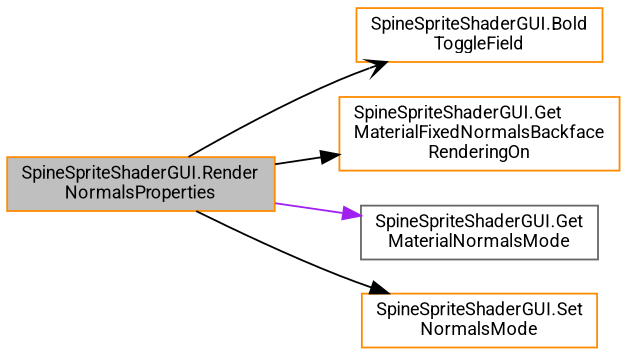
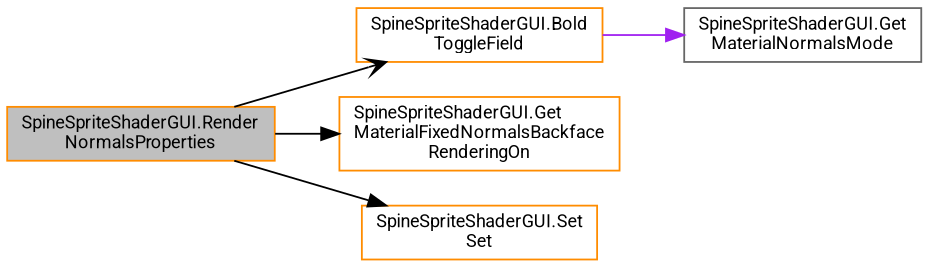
edge "SpineSpriteShaderGUI.Render NormalsProperties" -> "SpineSpriteShaderGUI.Get MaterialNormalsMode": now "SpineSpriteShaderGUI.Bold ToggleField" -> "SpineSpriteShaderGUI.Get MaterialNormalsMode"
node "SpineSpriteShaderGUI.Set NormalsMode": label "SpineSpriteShaderGUI.Set NormalsMode" -> "SpineSpriteShaderGUI.Set Set"
